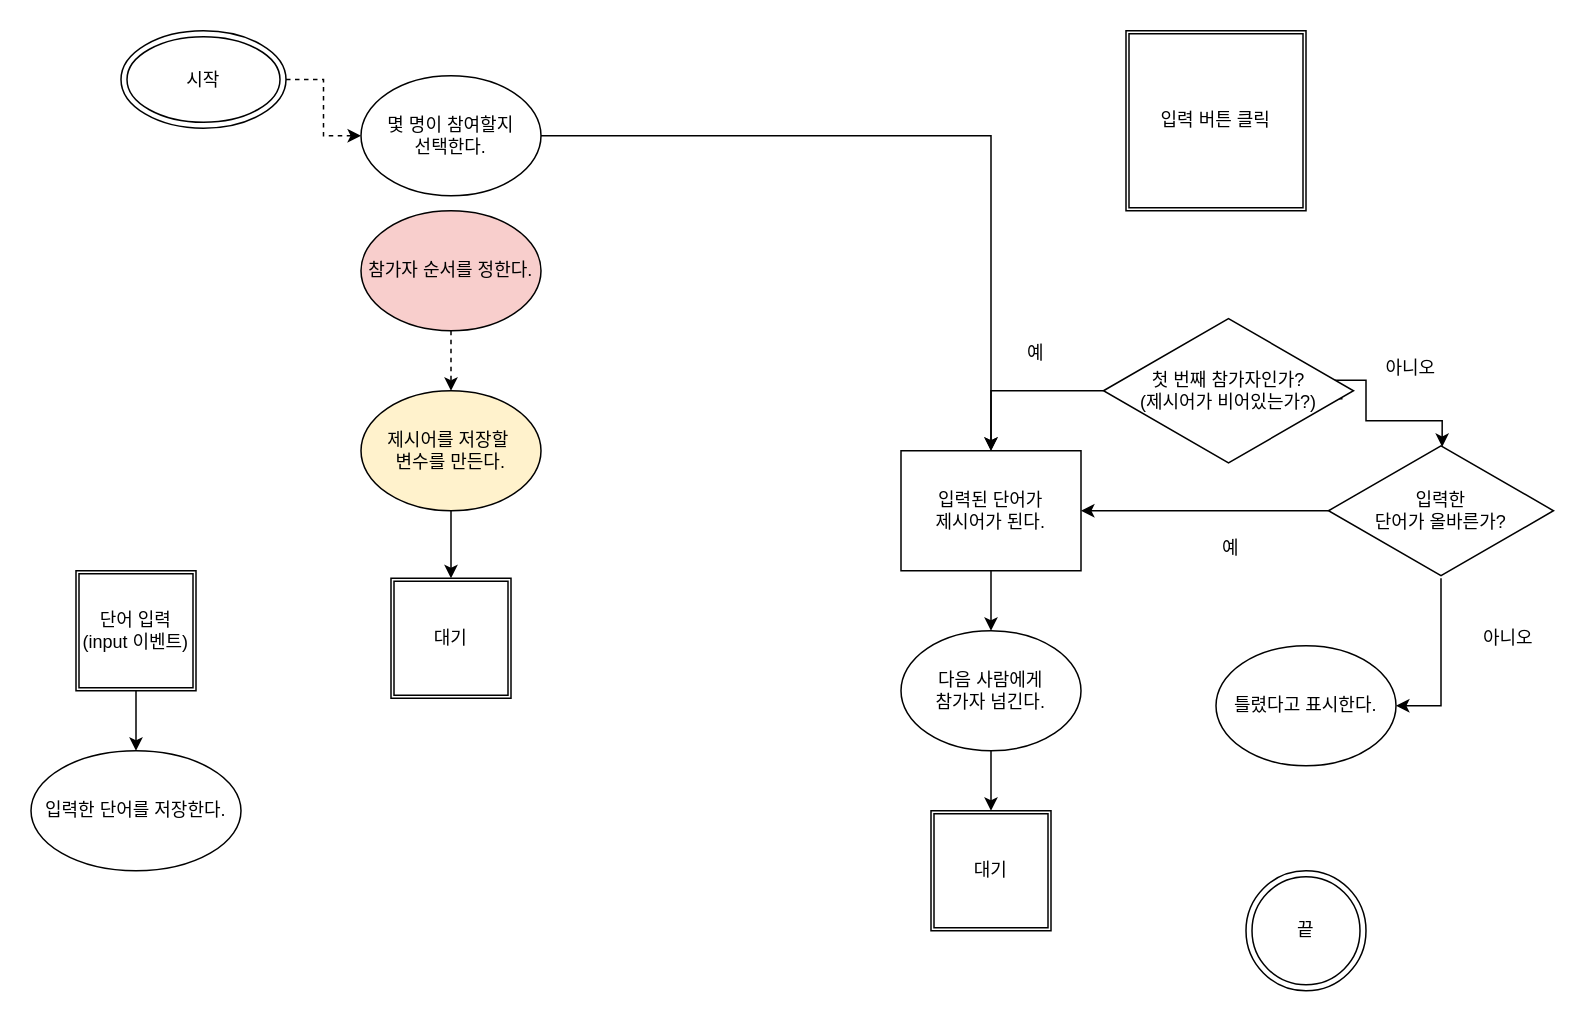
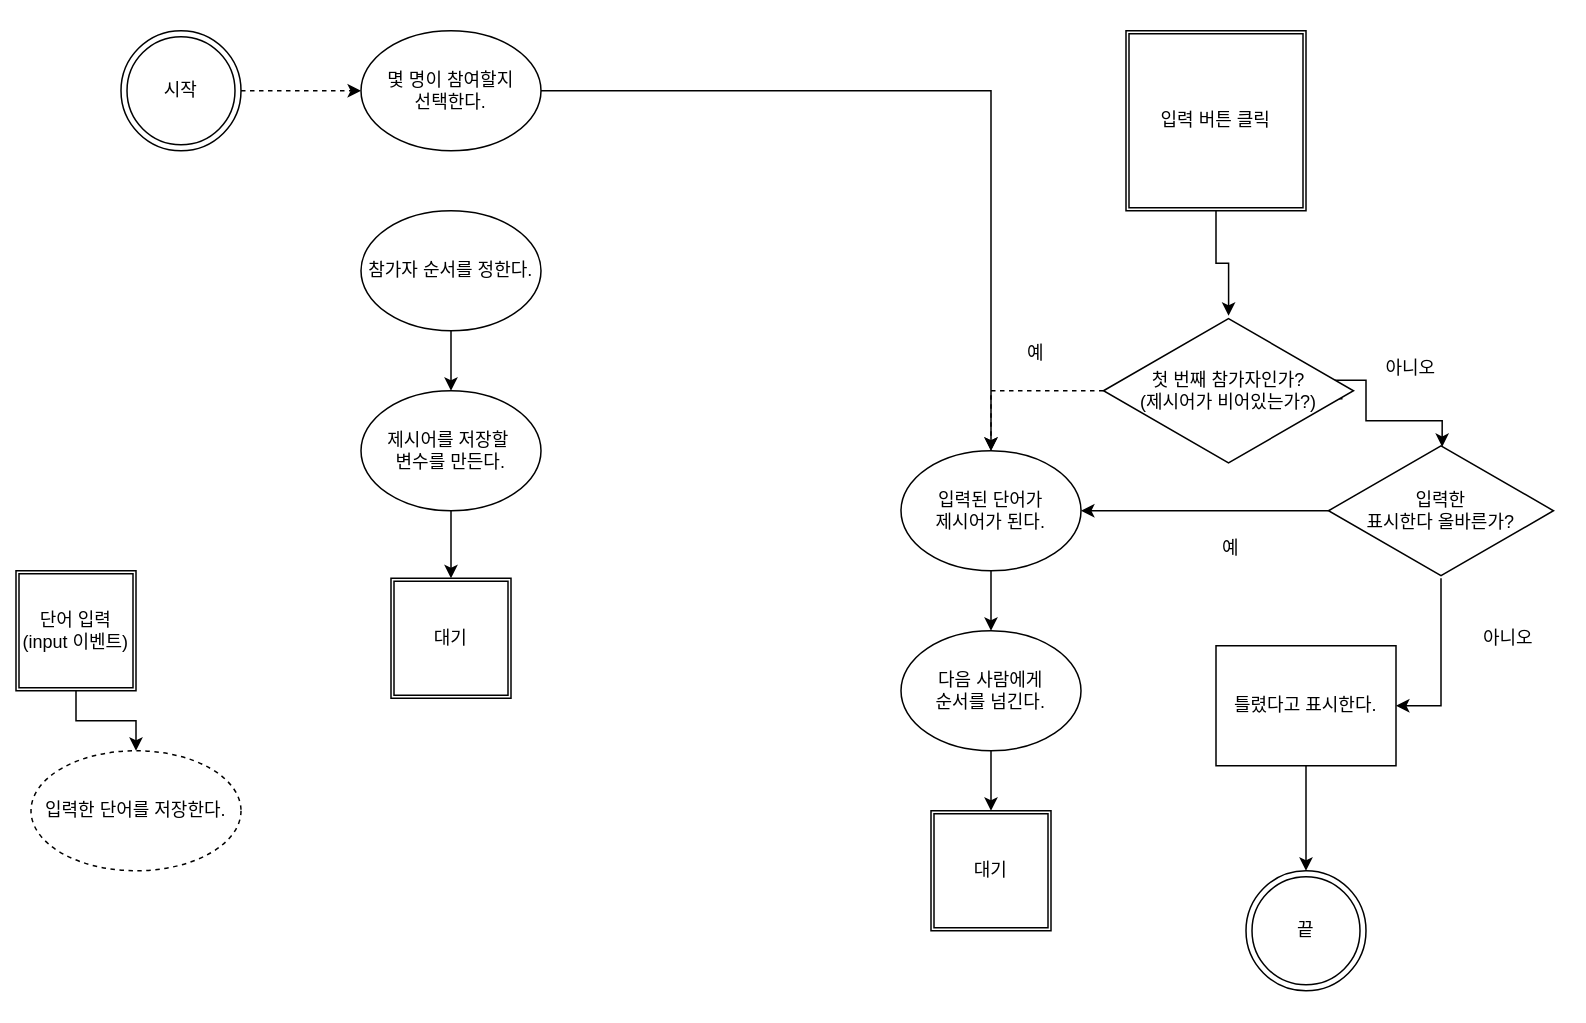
node "시작": size 165x98 -> 120x120
node "몇 명이 참여할지 선택한다.": moved (451, 136) -> (451, 91)
edge "입력 버튼 클릭" -> "첫 번째 참가자인가? (제시어가 비어있는가?)": added
node "참가자 순서를 정한다.": fillcolor #f8cecc -> #ffffff
edge "참가자 순서를 정한다." -> "제시어를 저장할 변수를 만든다.": style dashed -> solid
edge "첫 번째 참가자인가? (제시어가 비어있는가?)" -> "입력된 단어가 제시어가 된다.": style solid -> dashed
node "제시어를 저장할 변수를 만든다.": fillcolor #fff2cc -> #ffffff
node "입력된 단어가 제시어가 된다.": shape rectangle -> ellipse
node "입력한 단어가 올바른가?": label "입력한 단어가 올바른가?" -> "입력한 표시한다 올바른가?"
node "단어 입력 (input 이벤트)": moved (136, 631) -> (76, 631)
node "다음 사람에게 참가자 넘긴다.": label "다음 사람에게 참가자 넘긴다." -> "다음 사람에게 순서를 넘긴다."
node "틀렸다고 표시한다.": shape ellipse -> rectangle
node "입력한 단어를 저장한다.": style solid -> dashed
edge "틀렸다고 표시한다." -> "끝": added
